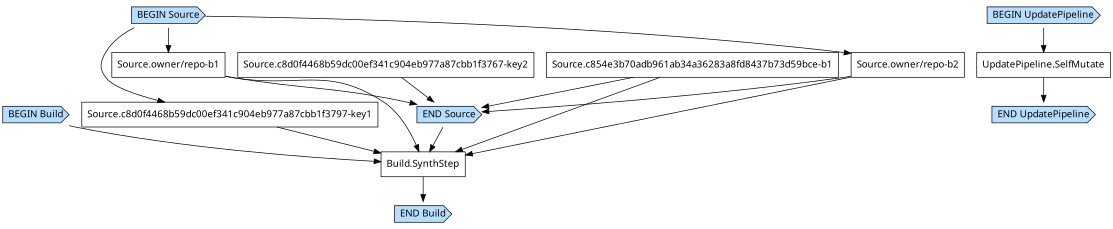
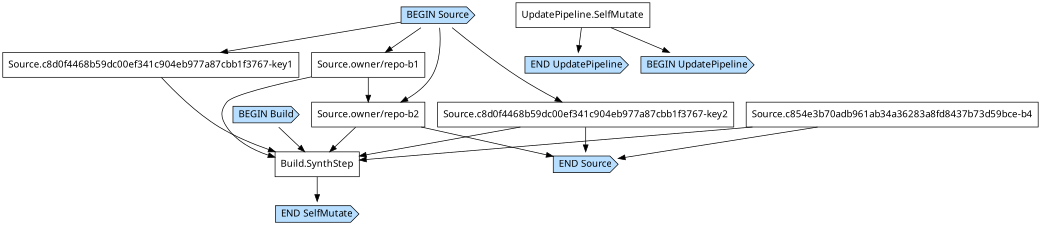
edge "BEGIN UpdatePipeline" -> "UpdatePipeline.SelfMutate": reversed
node "Source.c854e3b70adb961ab34a36283a8fd8437b73d59bce-b1": label "Source.c854e3b70adb961ab34a36283a8fd8437b73d59bce-b1" -> "Source.c854e3b70adb961ab34a36283a8fd8437b73d59bce-b4"
edge "BEGIN Source" -> "Source.c8d0f4468b59dc00ef341c904eb977a87cbb1f3767-key2": added
edge "Source.owner/repo-b1" -> "END Source": now "Source.owner/repo-b1" -> "Source.owner/repo-b2"
node "Source.c8d0f4468b59dc00ef341c904eb977a87cbb1f3797-key1": label "Source.c8d0f4468b59dc00ef341c904eb977a87cbb1f3797-key1" -> "Source.c8d0f4468b59dc00ef341c904eb977a87cbb1f3767-key1"
edge "END Source" -> "Build.SynthStep": now "Source.c8d0f4468b59dc00ef341c904eb977a87cbb1f3767-key2" -> "Build.SynthStep"
node "END Build": label "END Build" -> "END SelfMutate"
